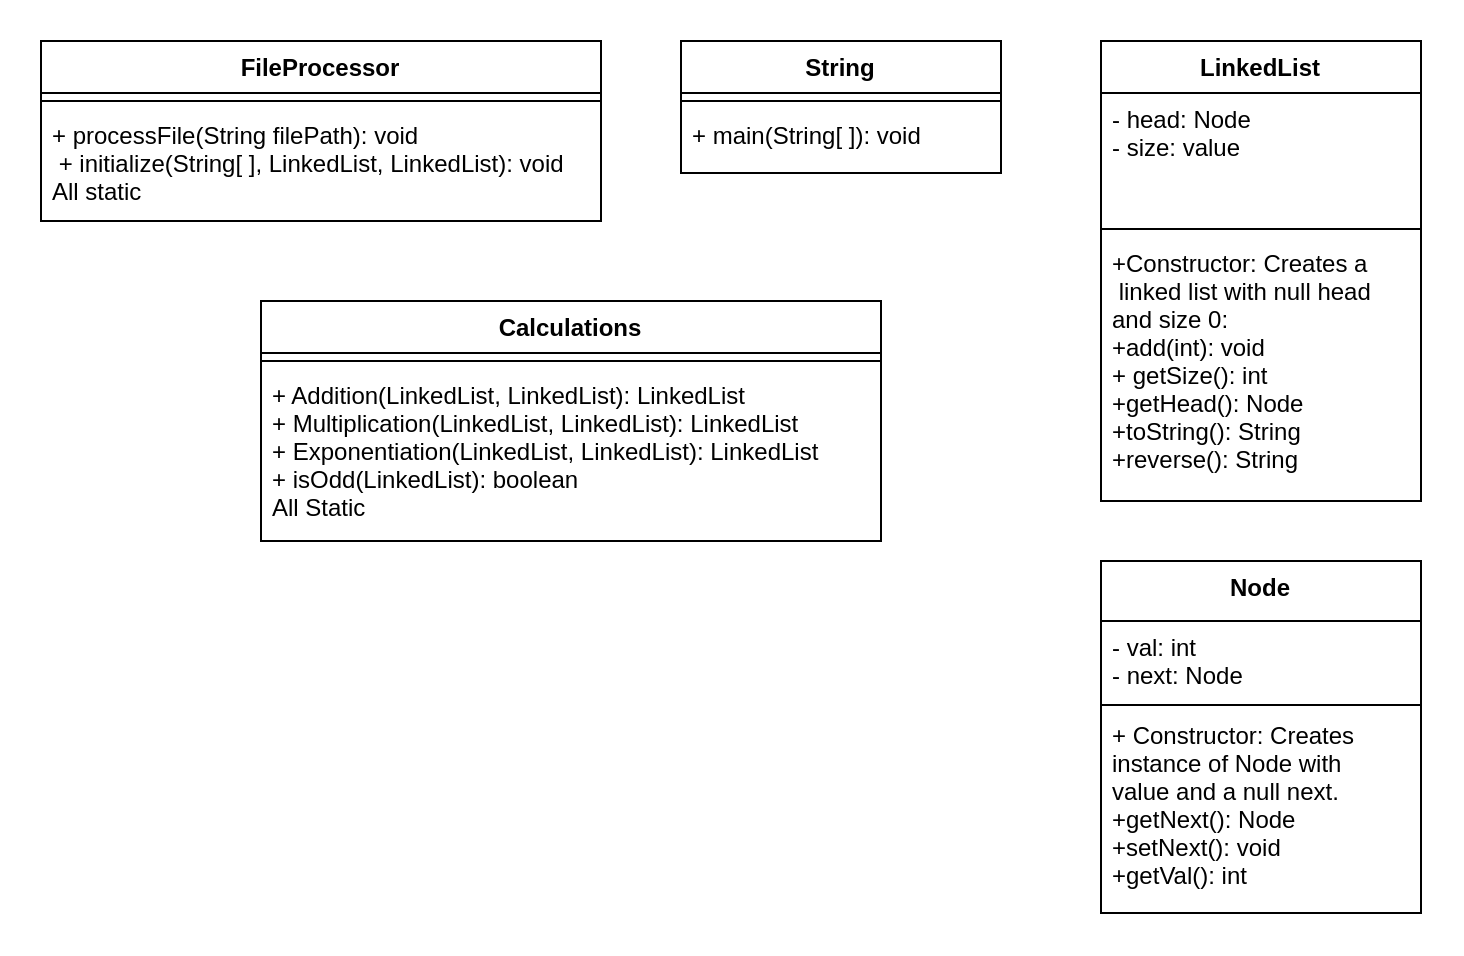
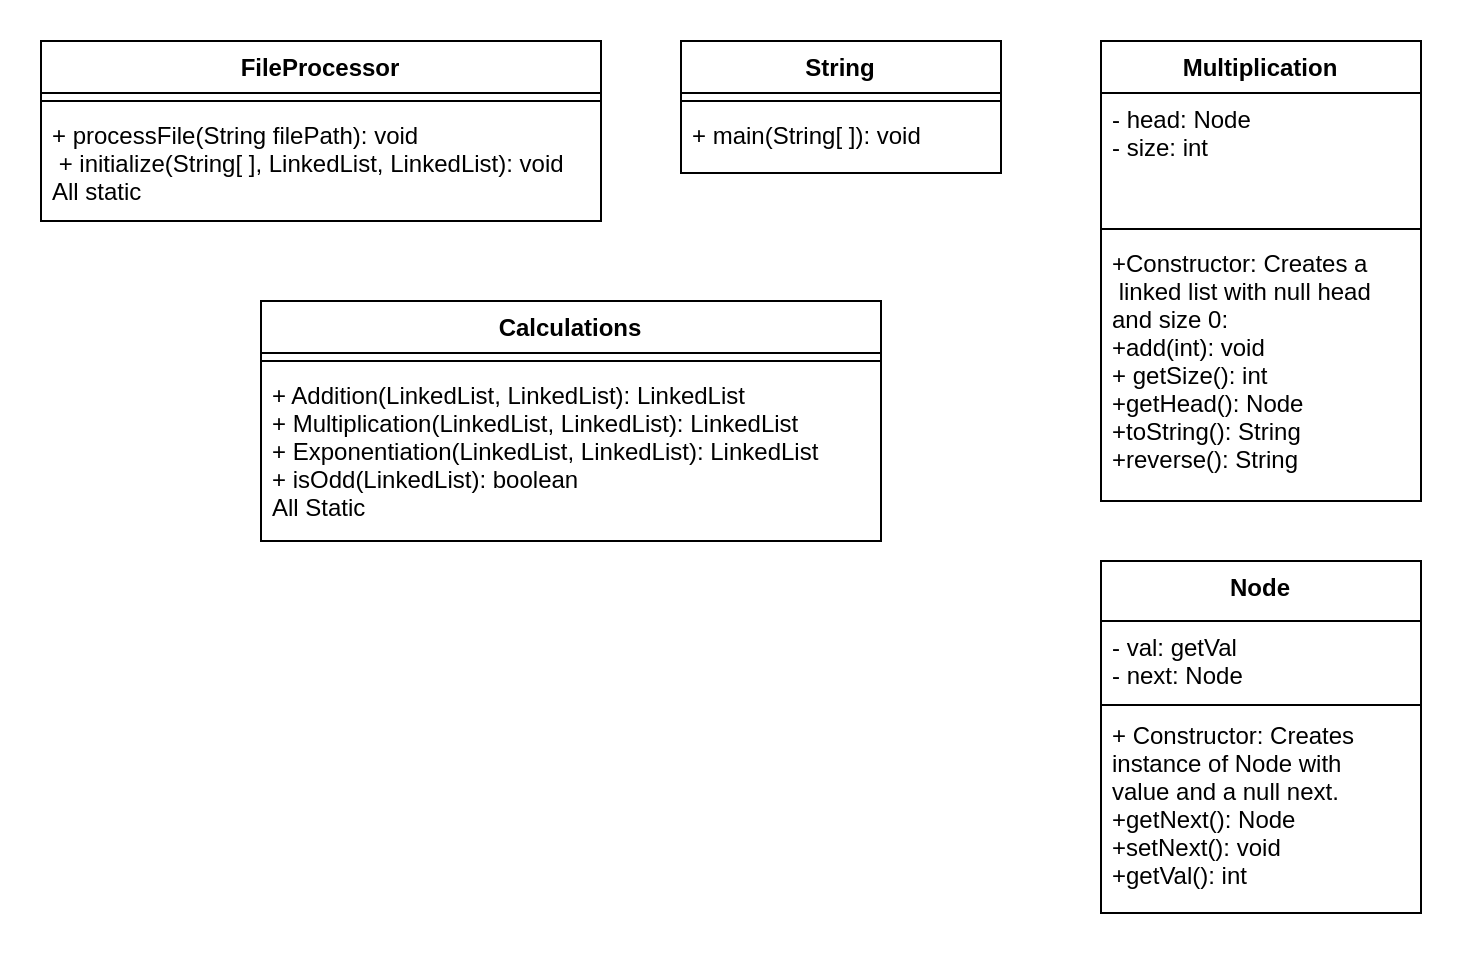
node "LinkedList": label "LinkedList" -> "Multiplication"
node "- head: Node - size: value": label "- head: Node - size: value" -> "- head: Node - size: int"
node "- val: int - next: Node": label "- val: int - next: Node" -> "- val: getVal - next: Node"
